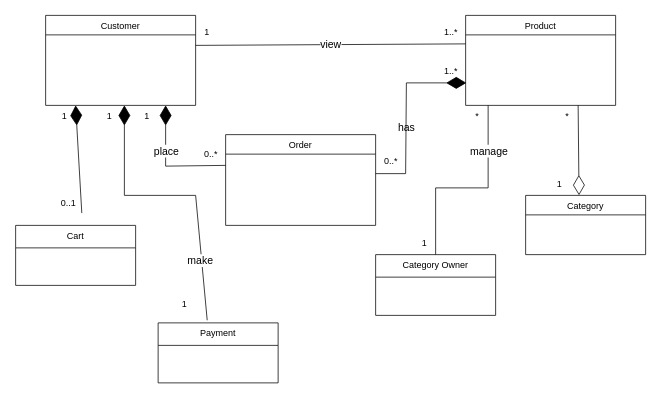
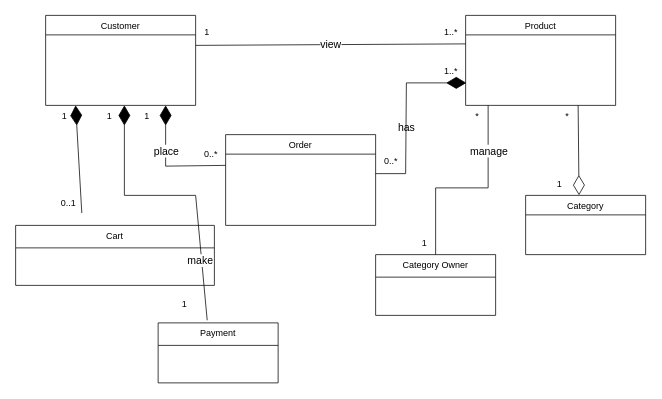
node "Cart": size 120x60 -> 199x60
